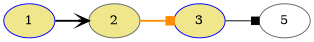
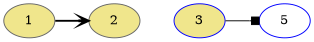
node "1": color blue -> gray40
edge "2" -> "3": removed
node "5": color gray40 -> blue
